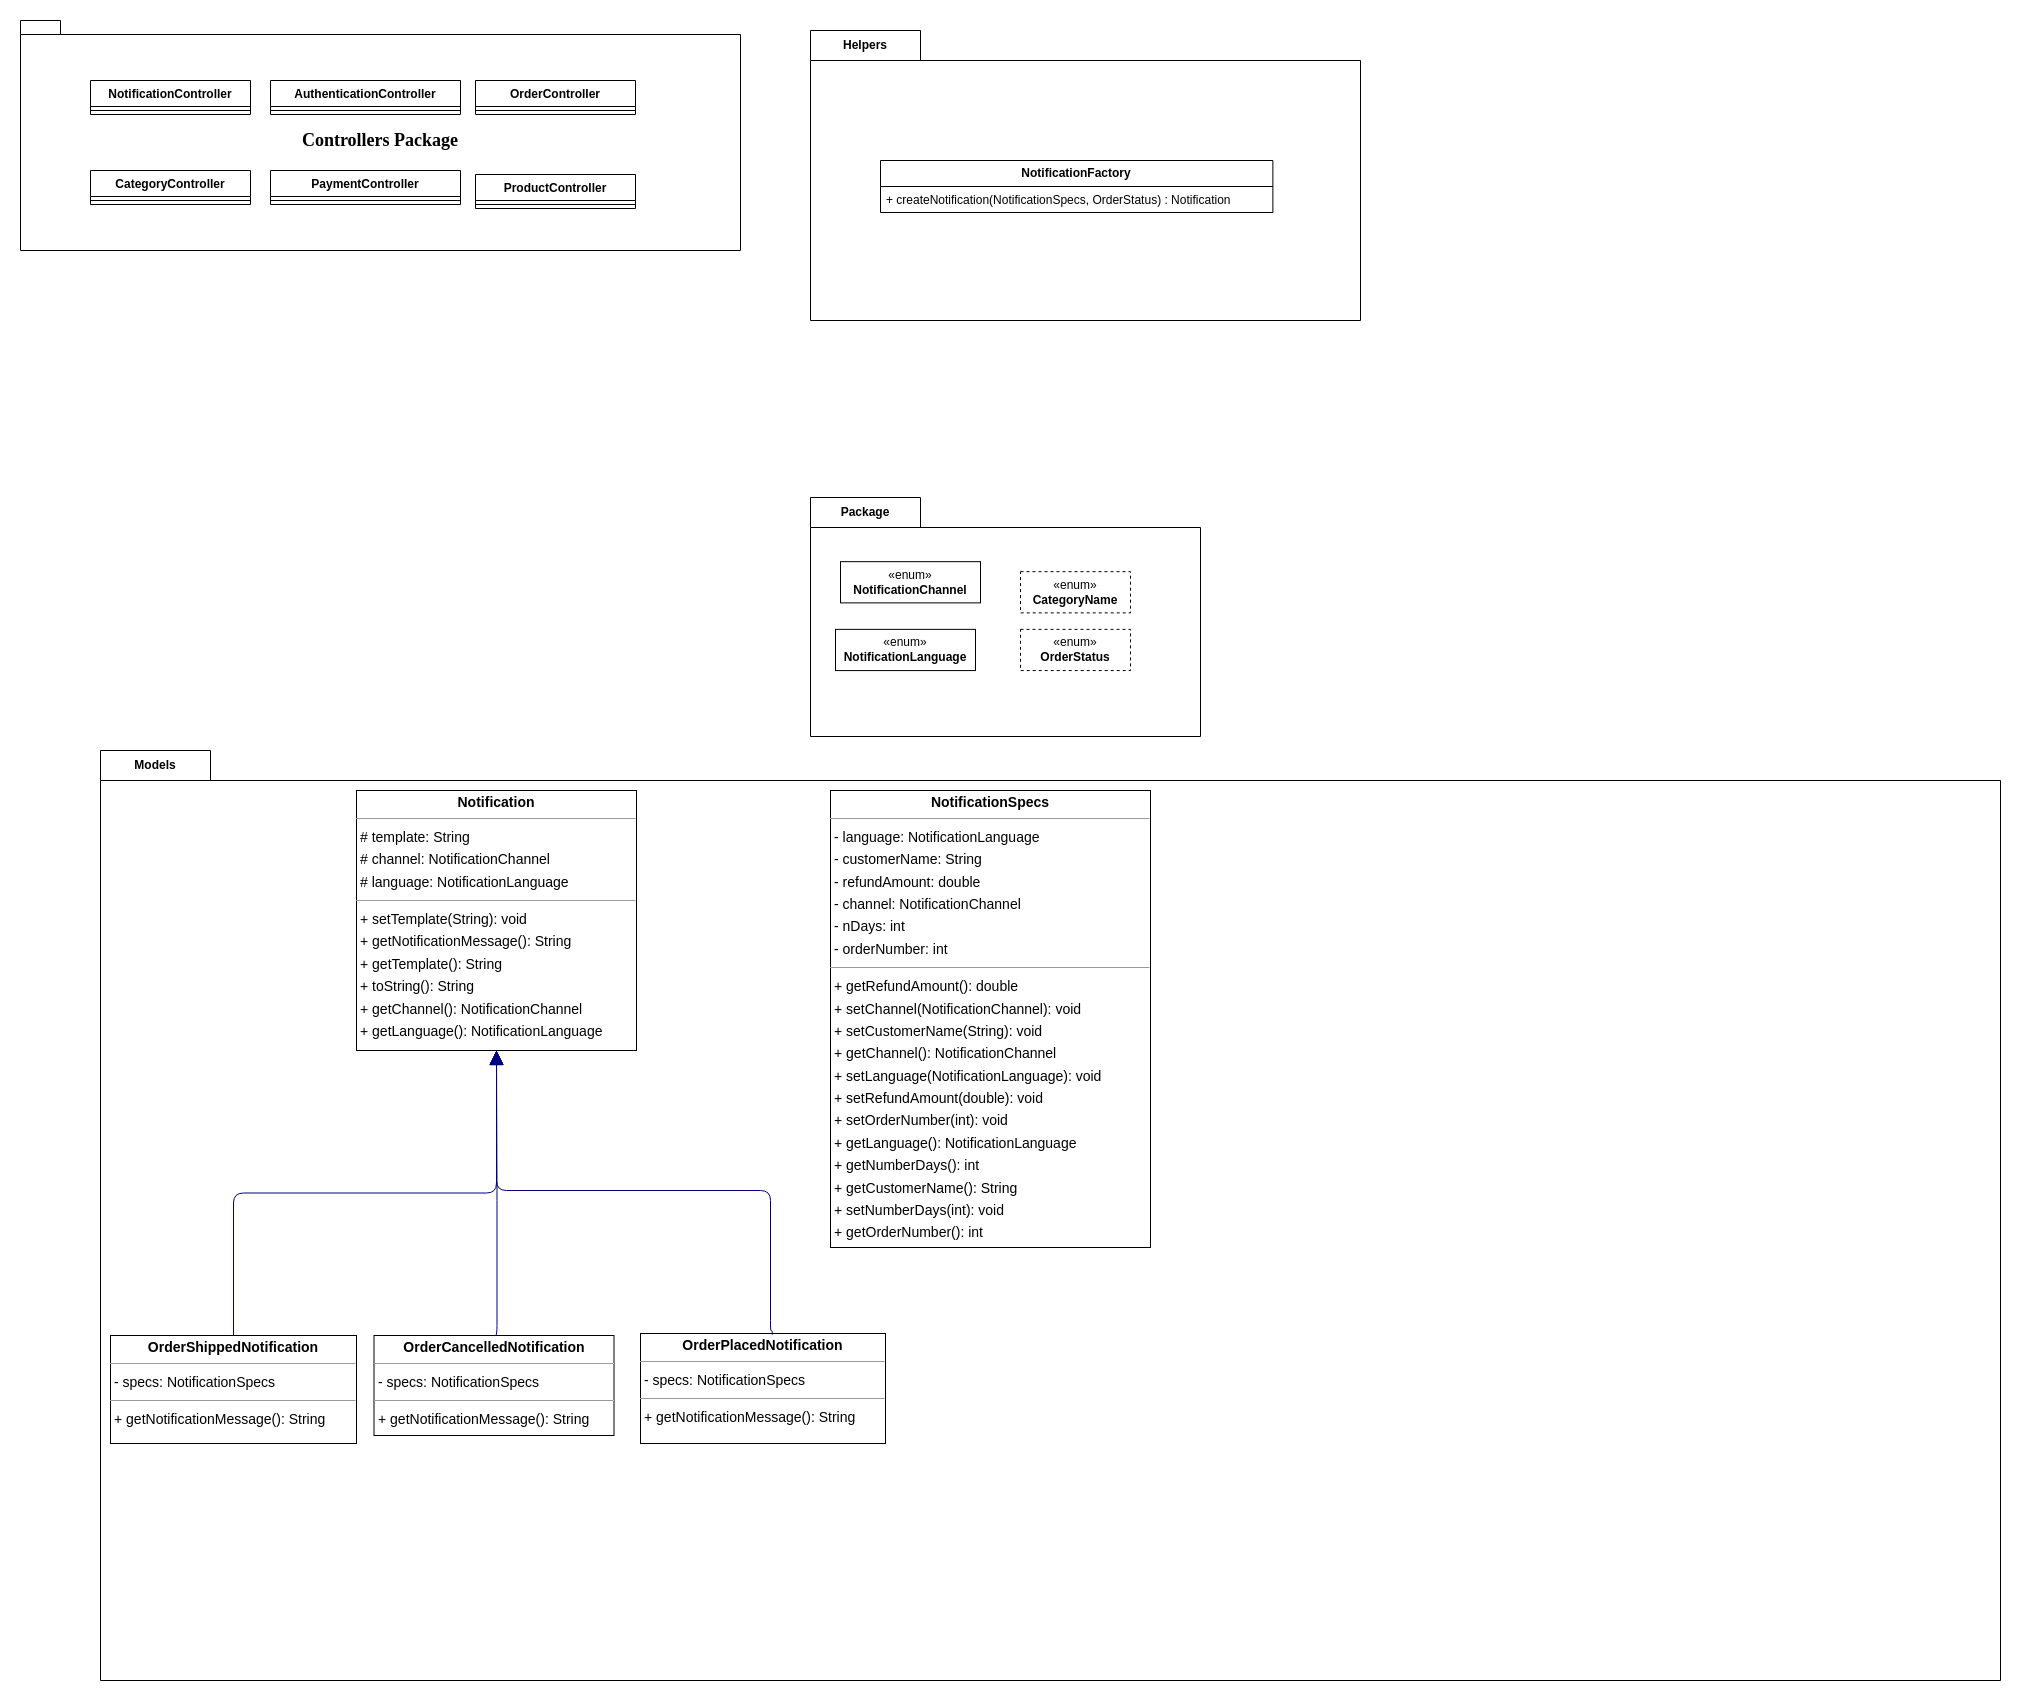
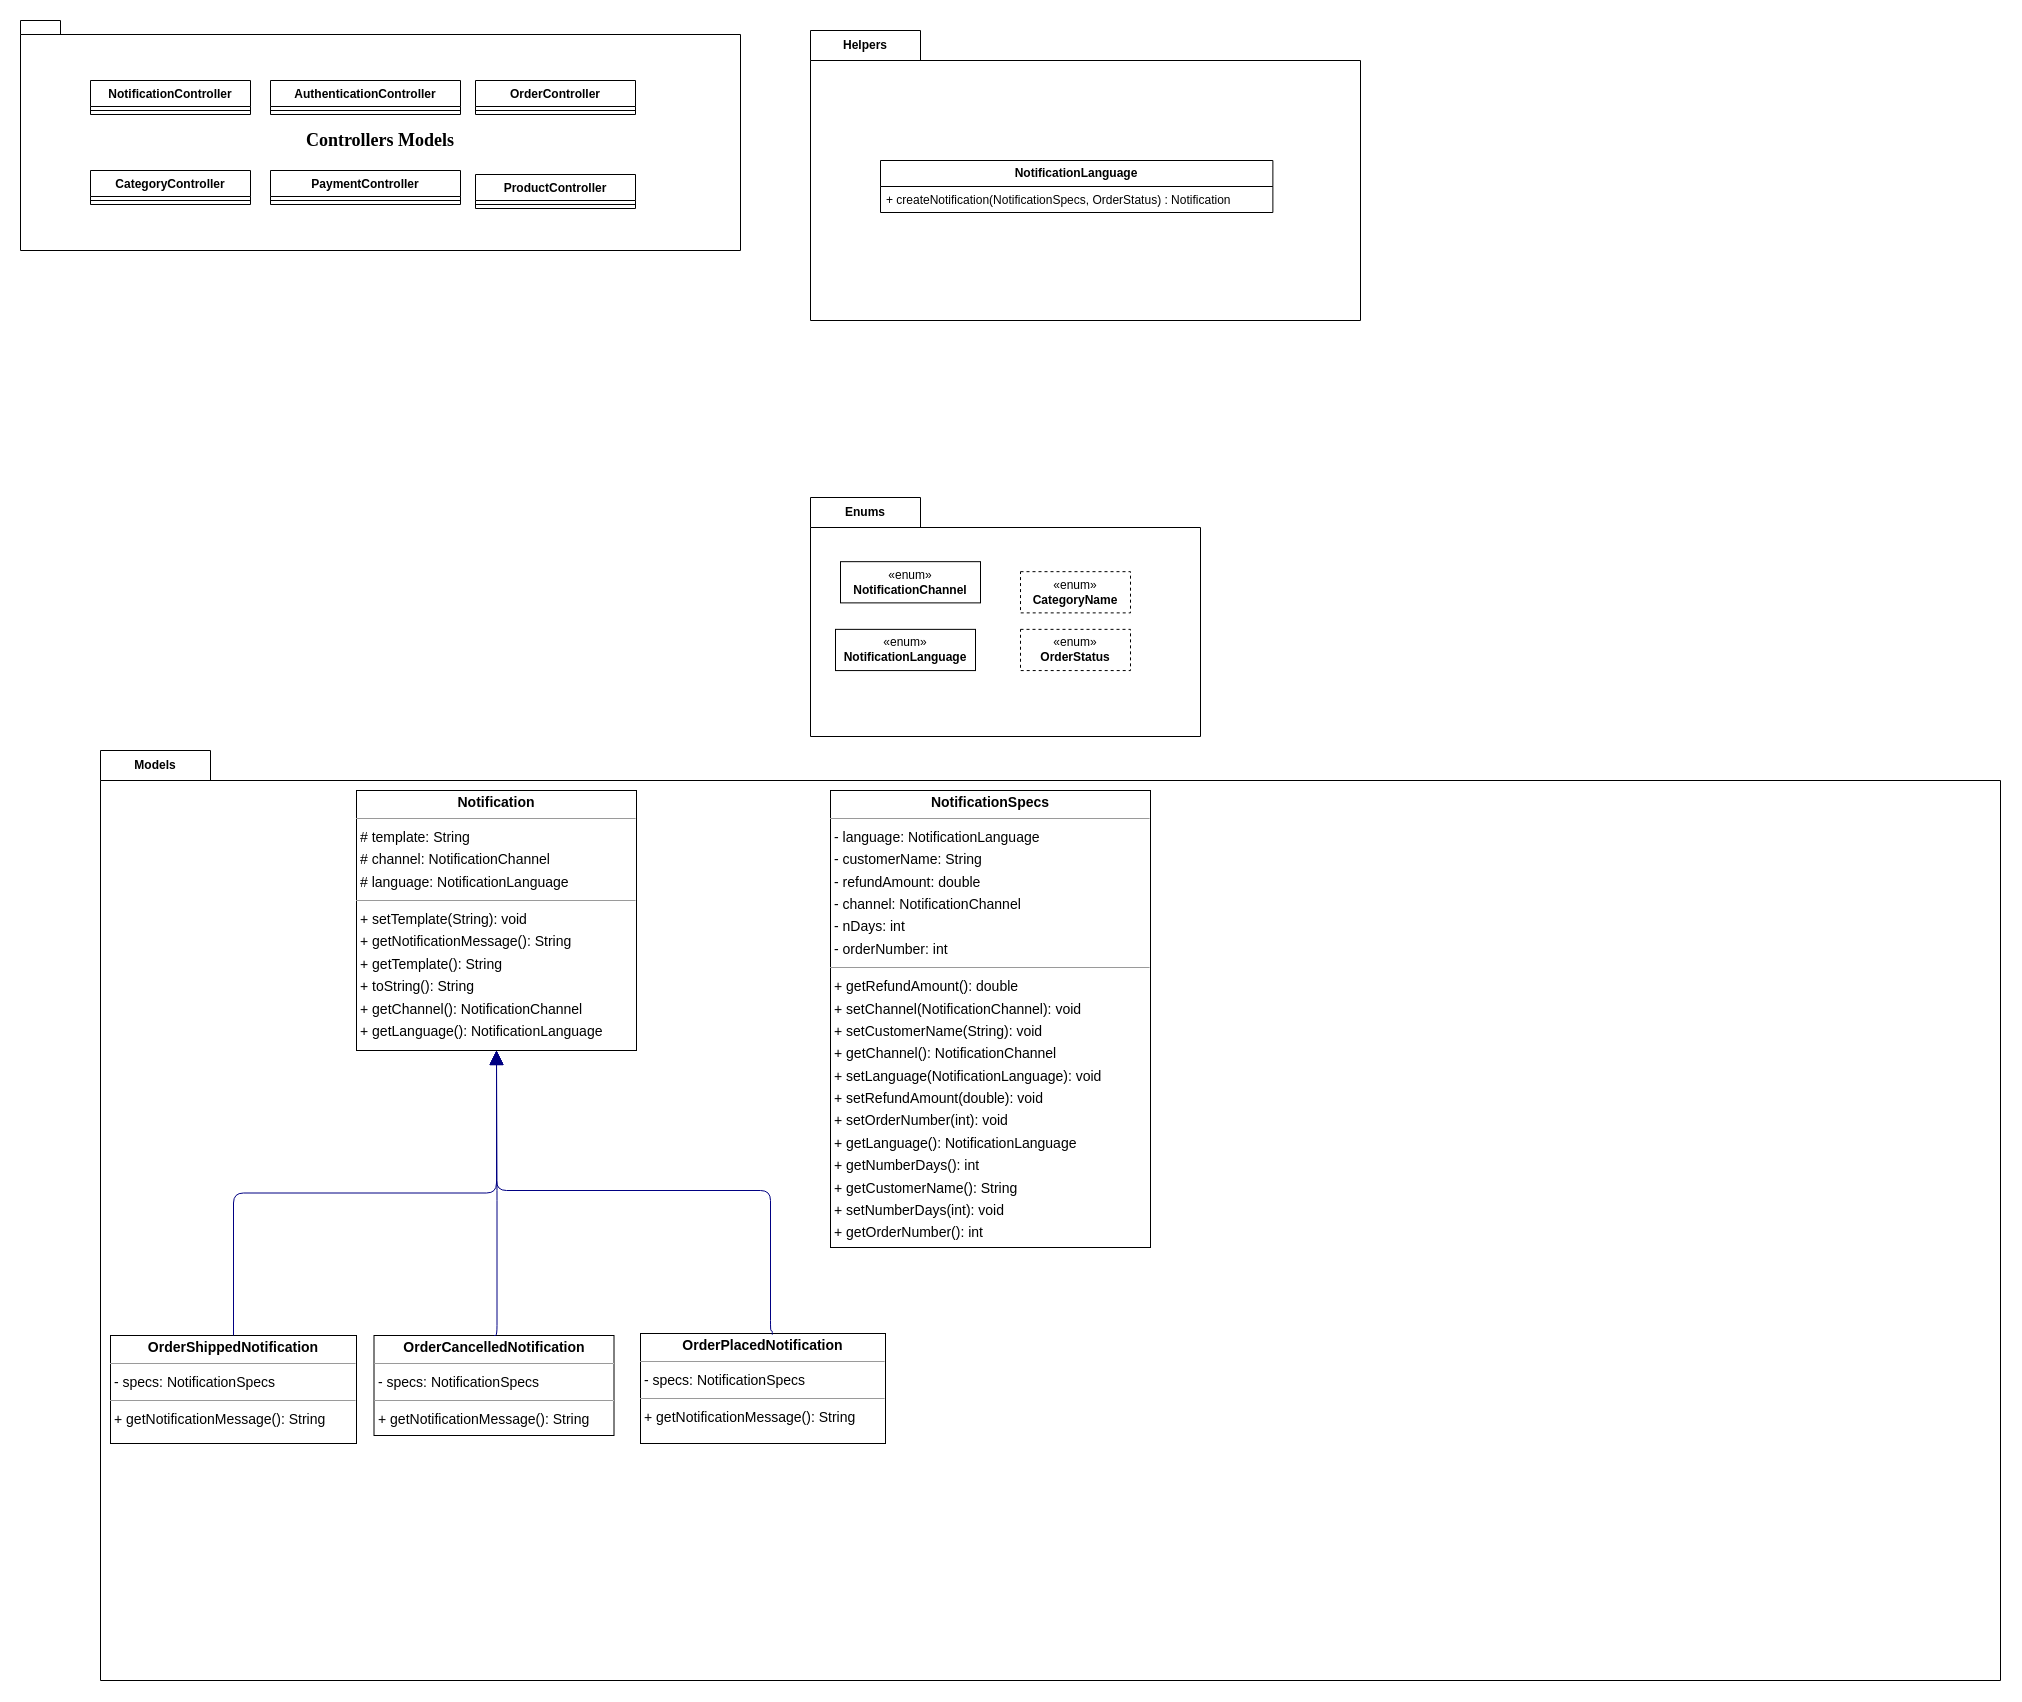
node "Controllers Package": label "Controllers Package" -> "Controllers Models"
node "NotificationFactory": label "NotificationFactory" -> "NotificationLanguage"
node "Package": label "Package" -> "Enums"
